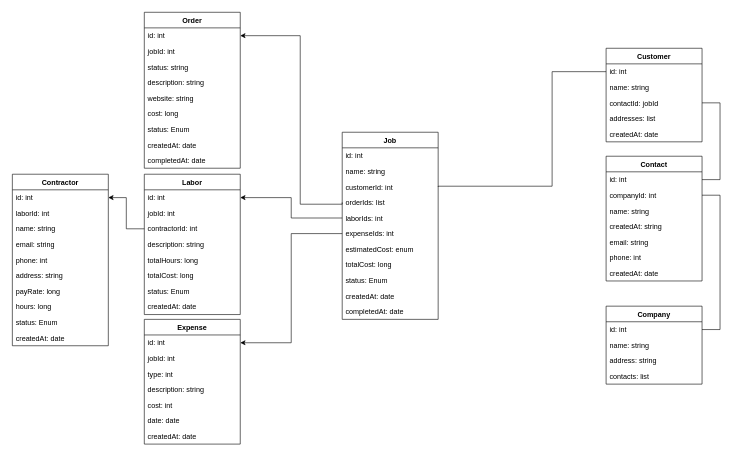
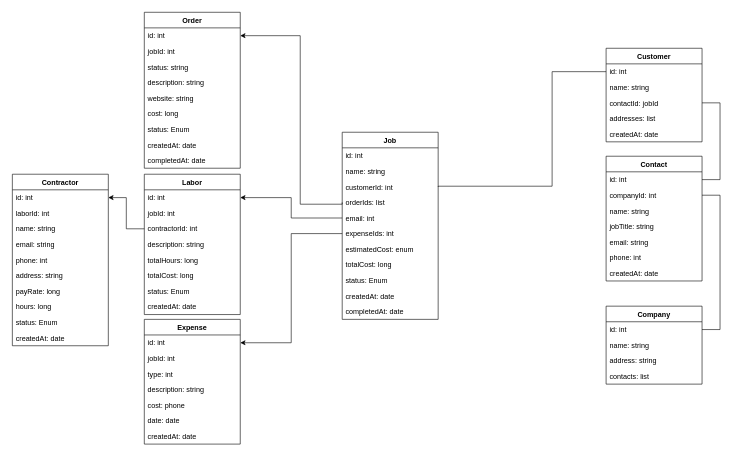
node "laborIds: int": label "laborIds: int" -> "email: int"
node "createdAt: string": label "createdAt: string" -> "jobTitle: string"
node "cost: int": label "cost: int" -> "cost: phone"
